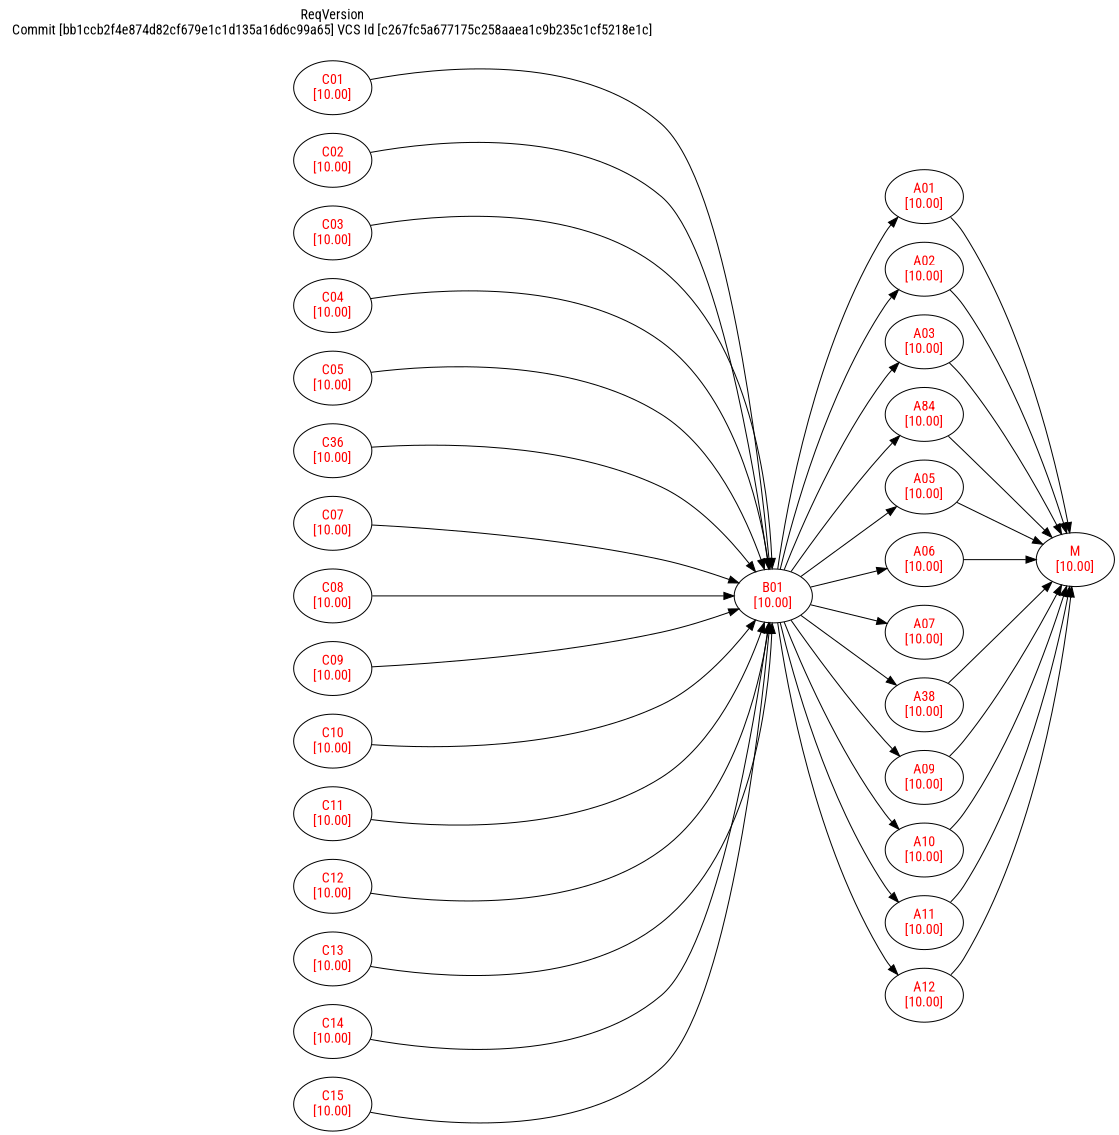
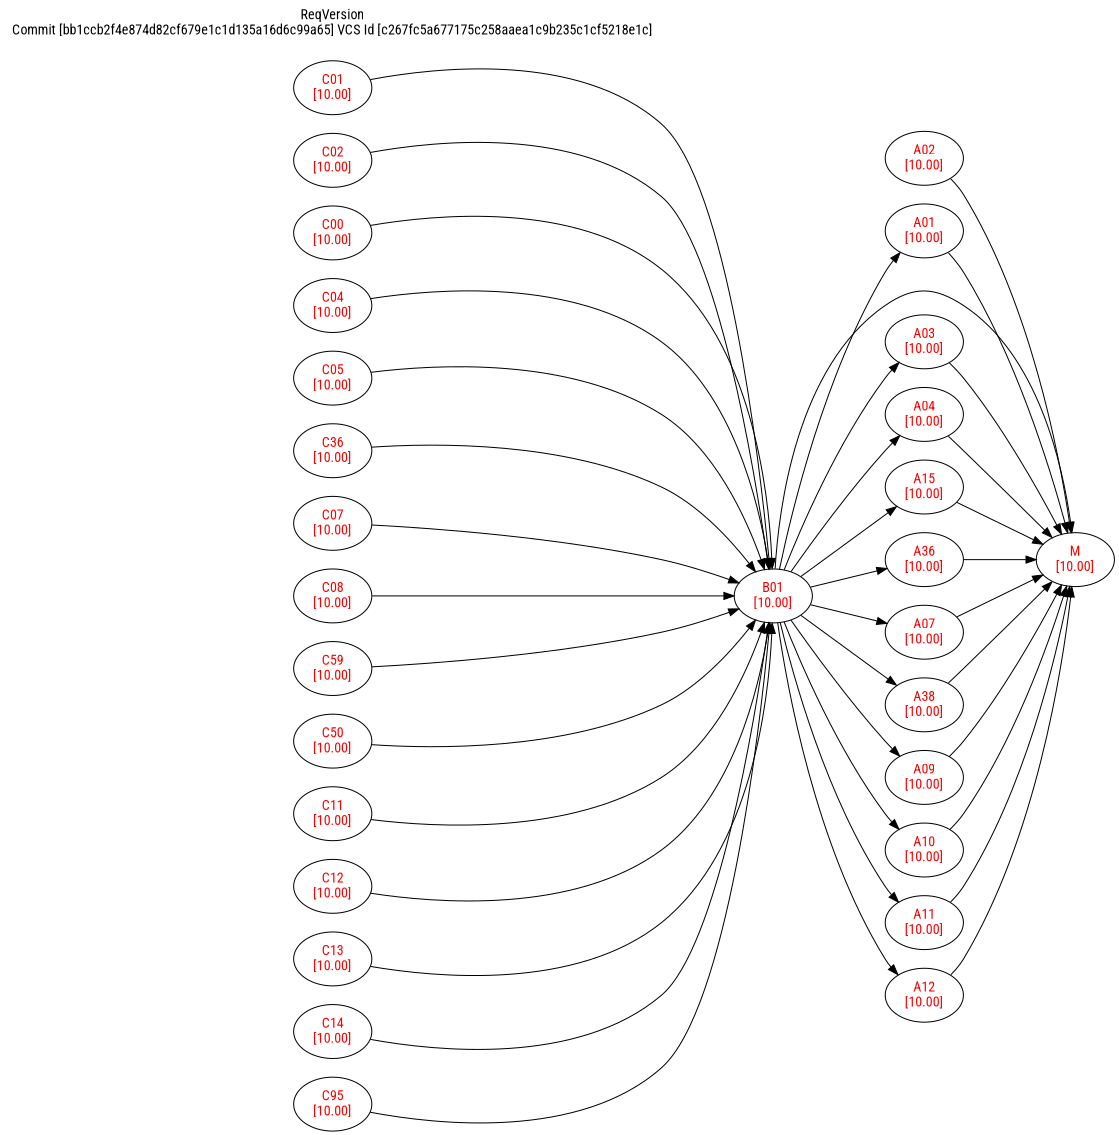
node "C03 [10.00]": label "C03 [10.00]" -> "C00 [10.00]"
node "A84 [10.00]": label "A84 [10.00]" -> "A04 [10.00]"
edge "B01 [10.00]" -> "A02 [10.00]": now "B01 [10.00]" -> "M [10.00]"
node "A05 [10.00]": label "A05 [10.00]" -> "A15 [10.00]"
node "A06 [10.00]": label "A06 [10.00]" -> "A36 [10.00]"
edge "A07 [10.00]" -> "M [10.00]": added
node "C09 [10.00]": label "C09 [10.00]" -> "C59 [10.00]"
node "C10 [10.00]": label "C10 [10.00]" -> "C50 [10.00]"
node "C15 [10.00]": label "C15 [10.00]" -> "C95 [10.00]"
